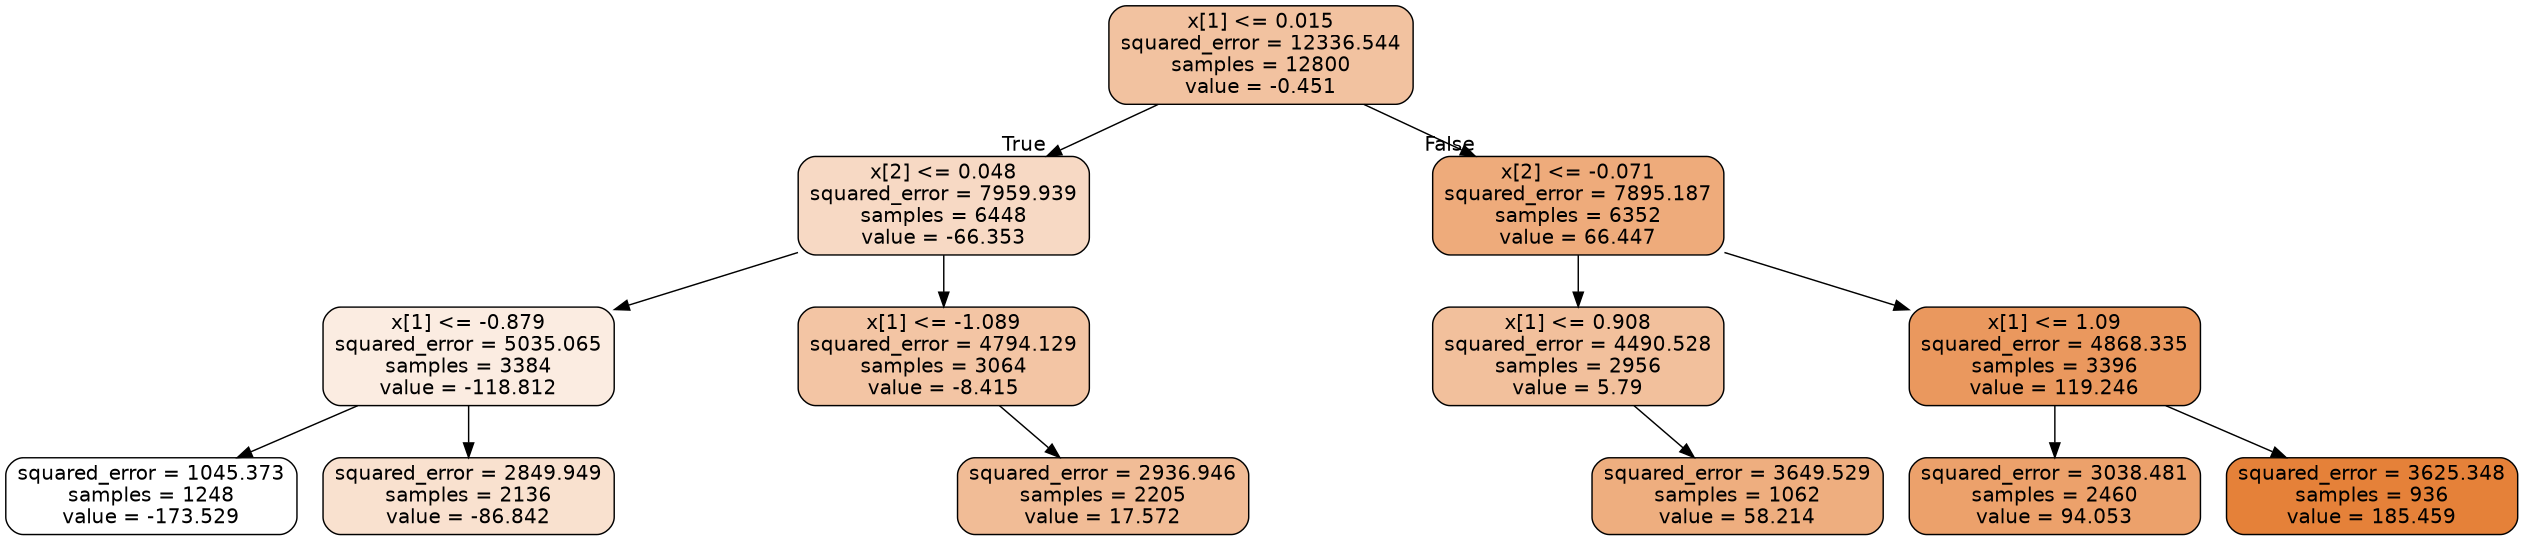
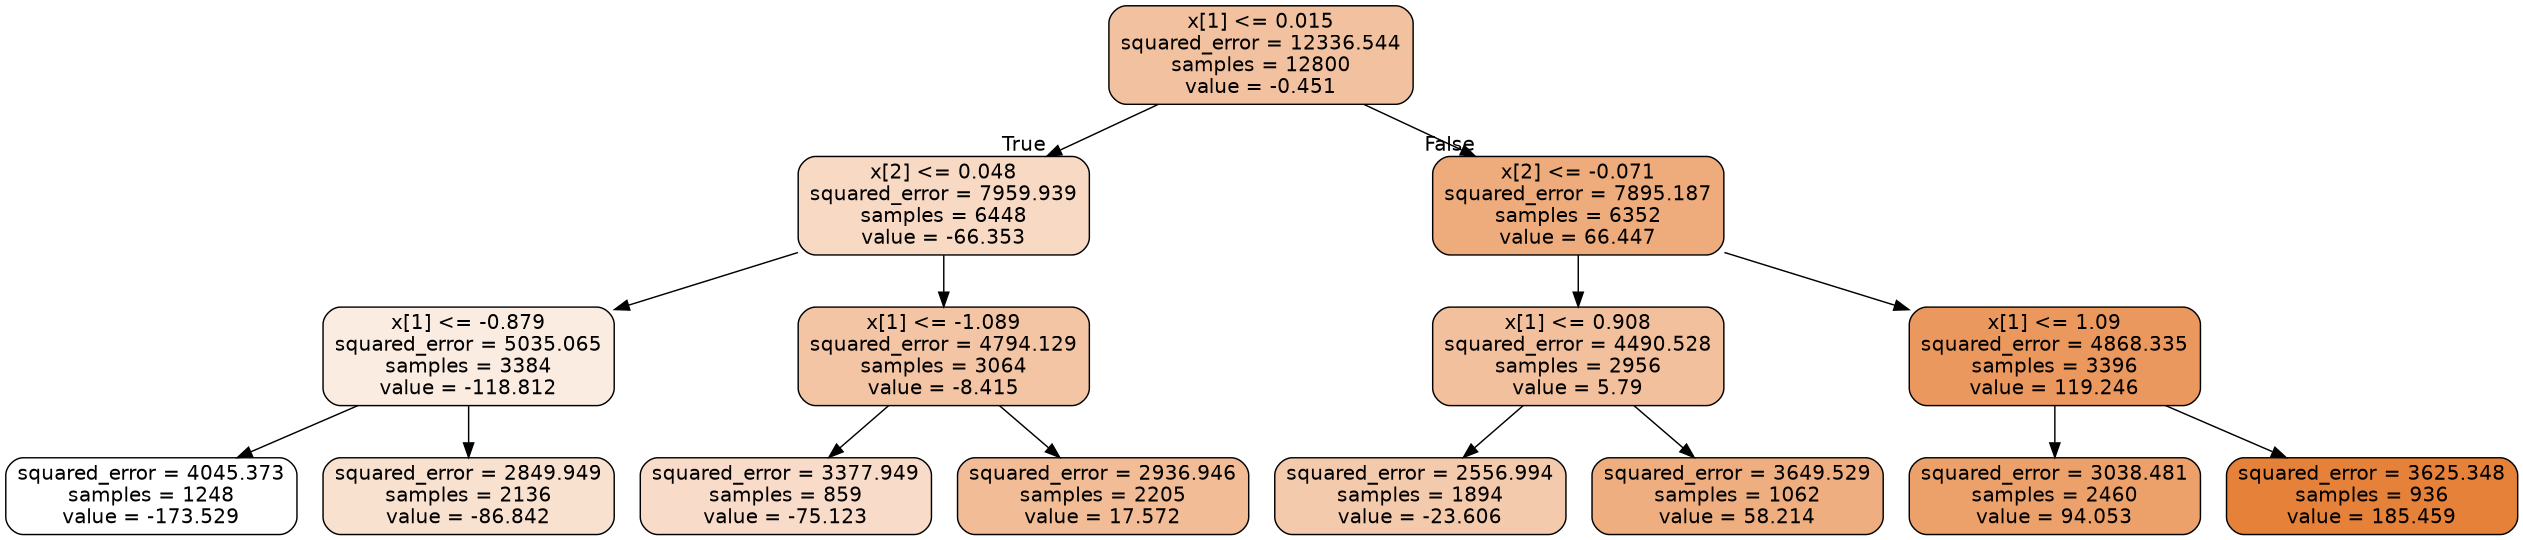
node "squared_error = 1045.373 samples = 1248 value = -173.529": label "squared_error = 1045.373 samples = 1248 value = -173.529" -> "squared_error = 4045.373 samples = 1248 value = -173.529"
node "squared_error = 3377.949 samples = 859 value = -75.123": added
node "squared_error = 2556.994 samples = 1894 value = -23.606": added
